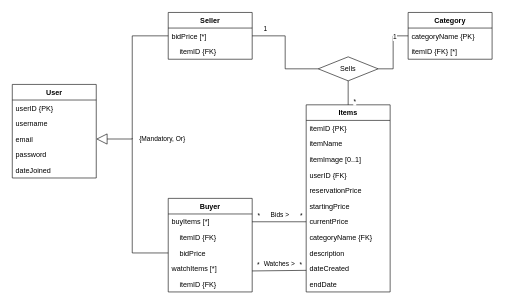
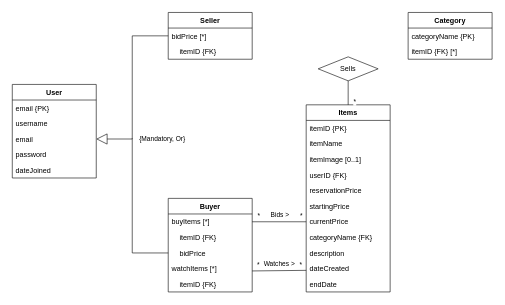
edge "Category" -- "Sells": removed, label "1"
edge "bidPrice [*]" -- "Sells": removed, label "1"
node "userID {PK}": label "userID {PK}" -> "email {PK}"
